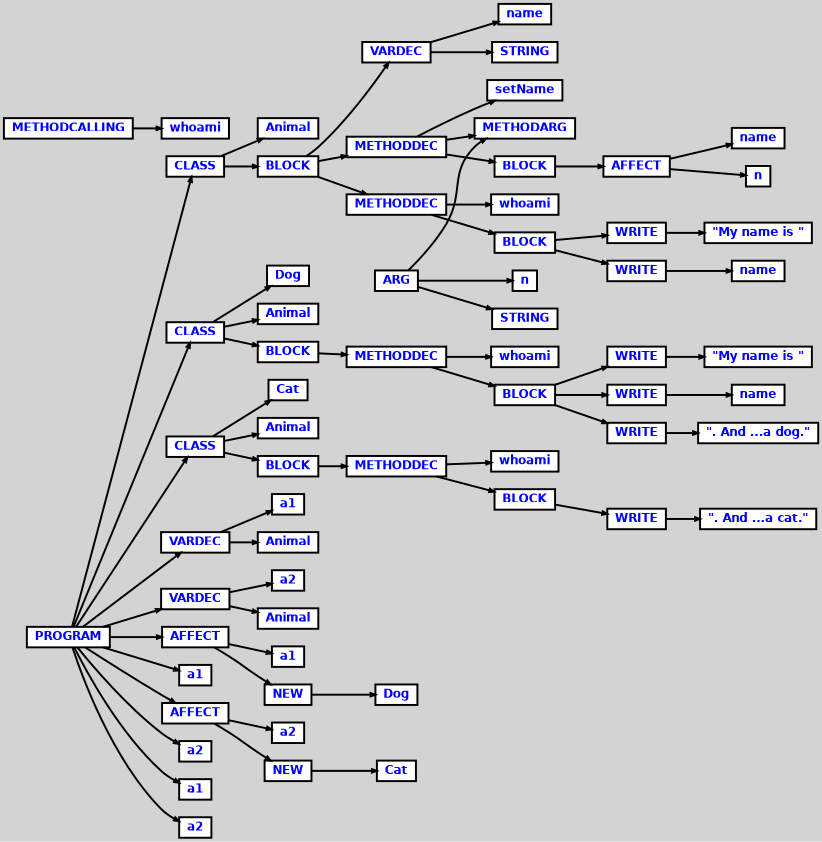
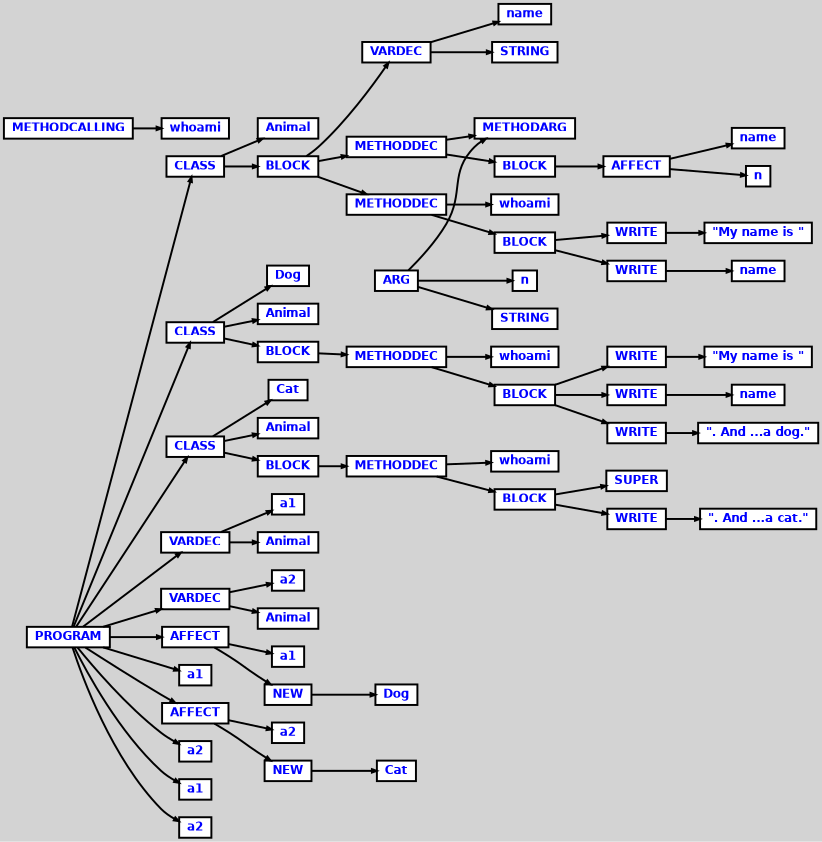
node "setName": removed
node "SUPER": added
